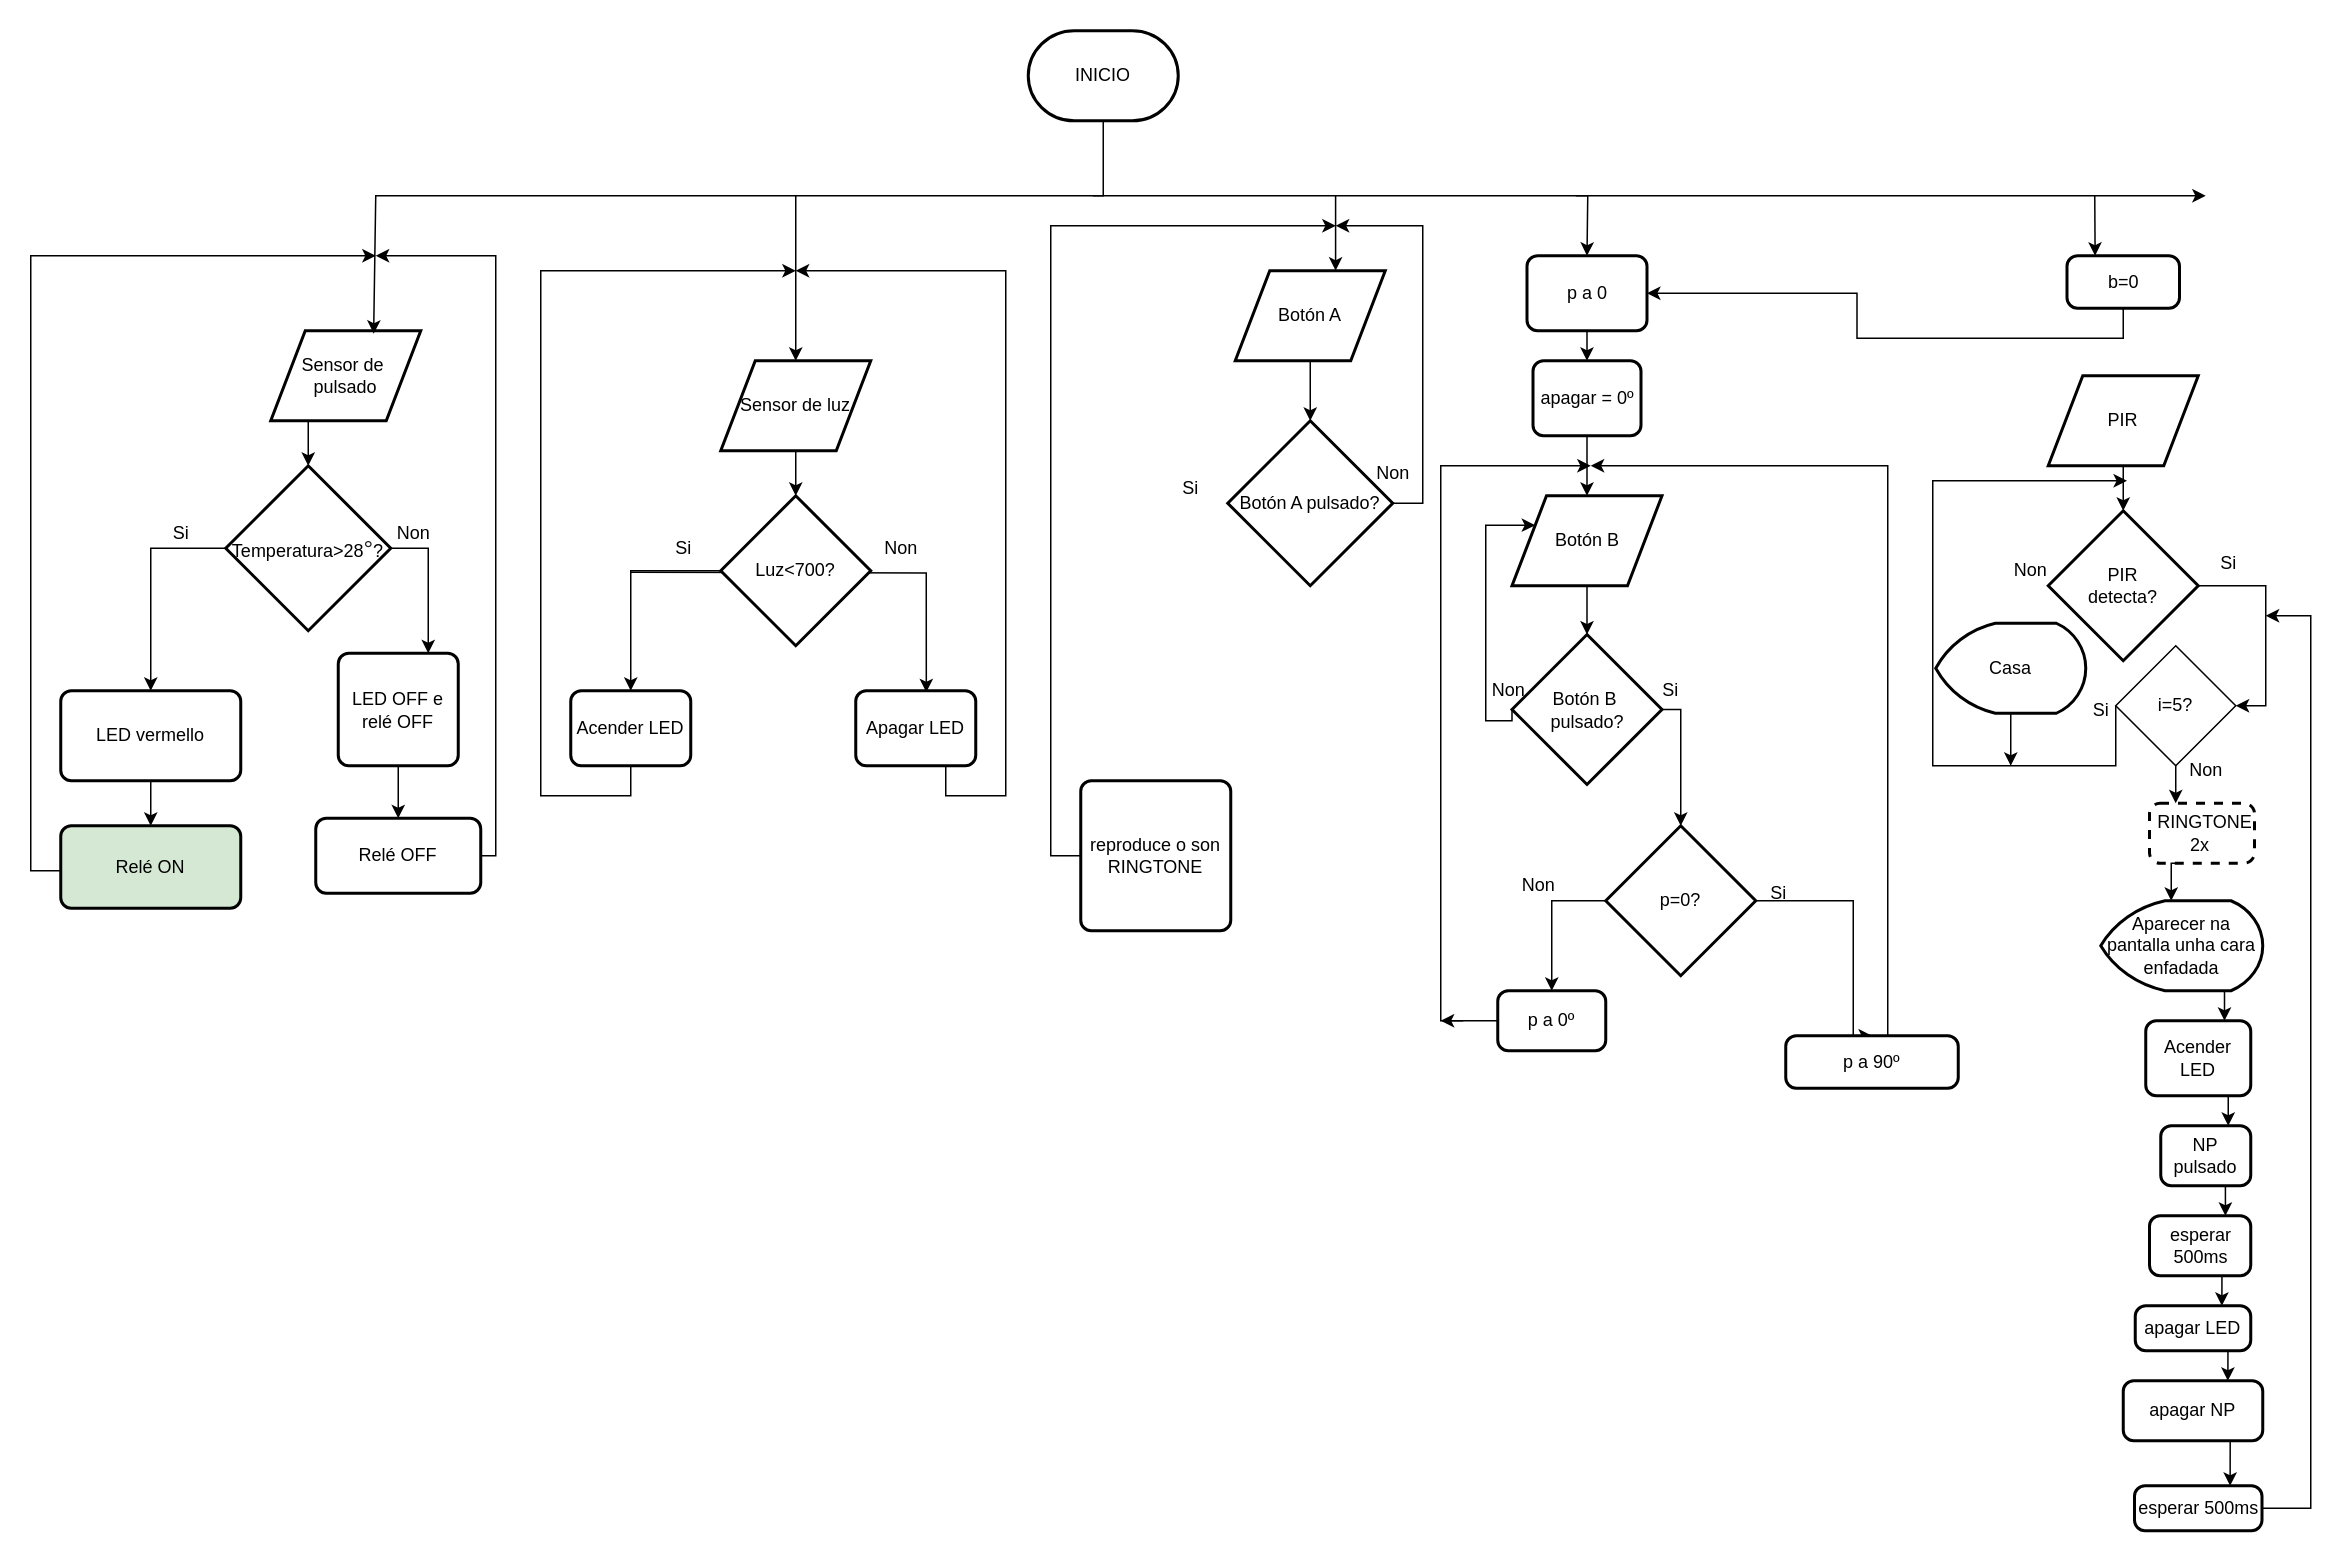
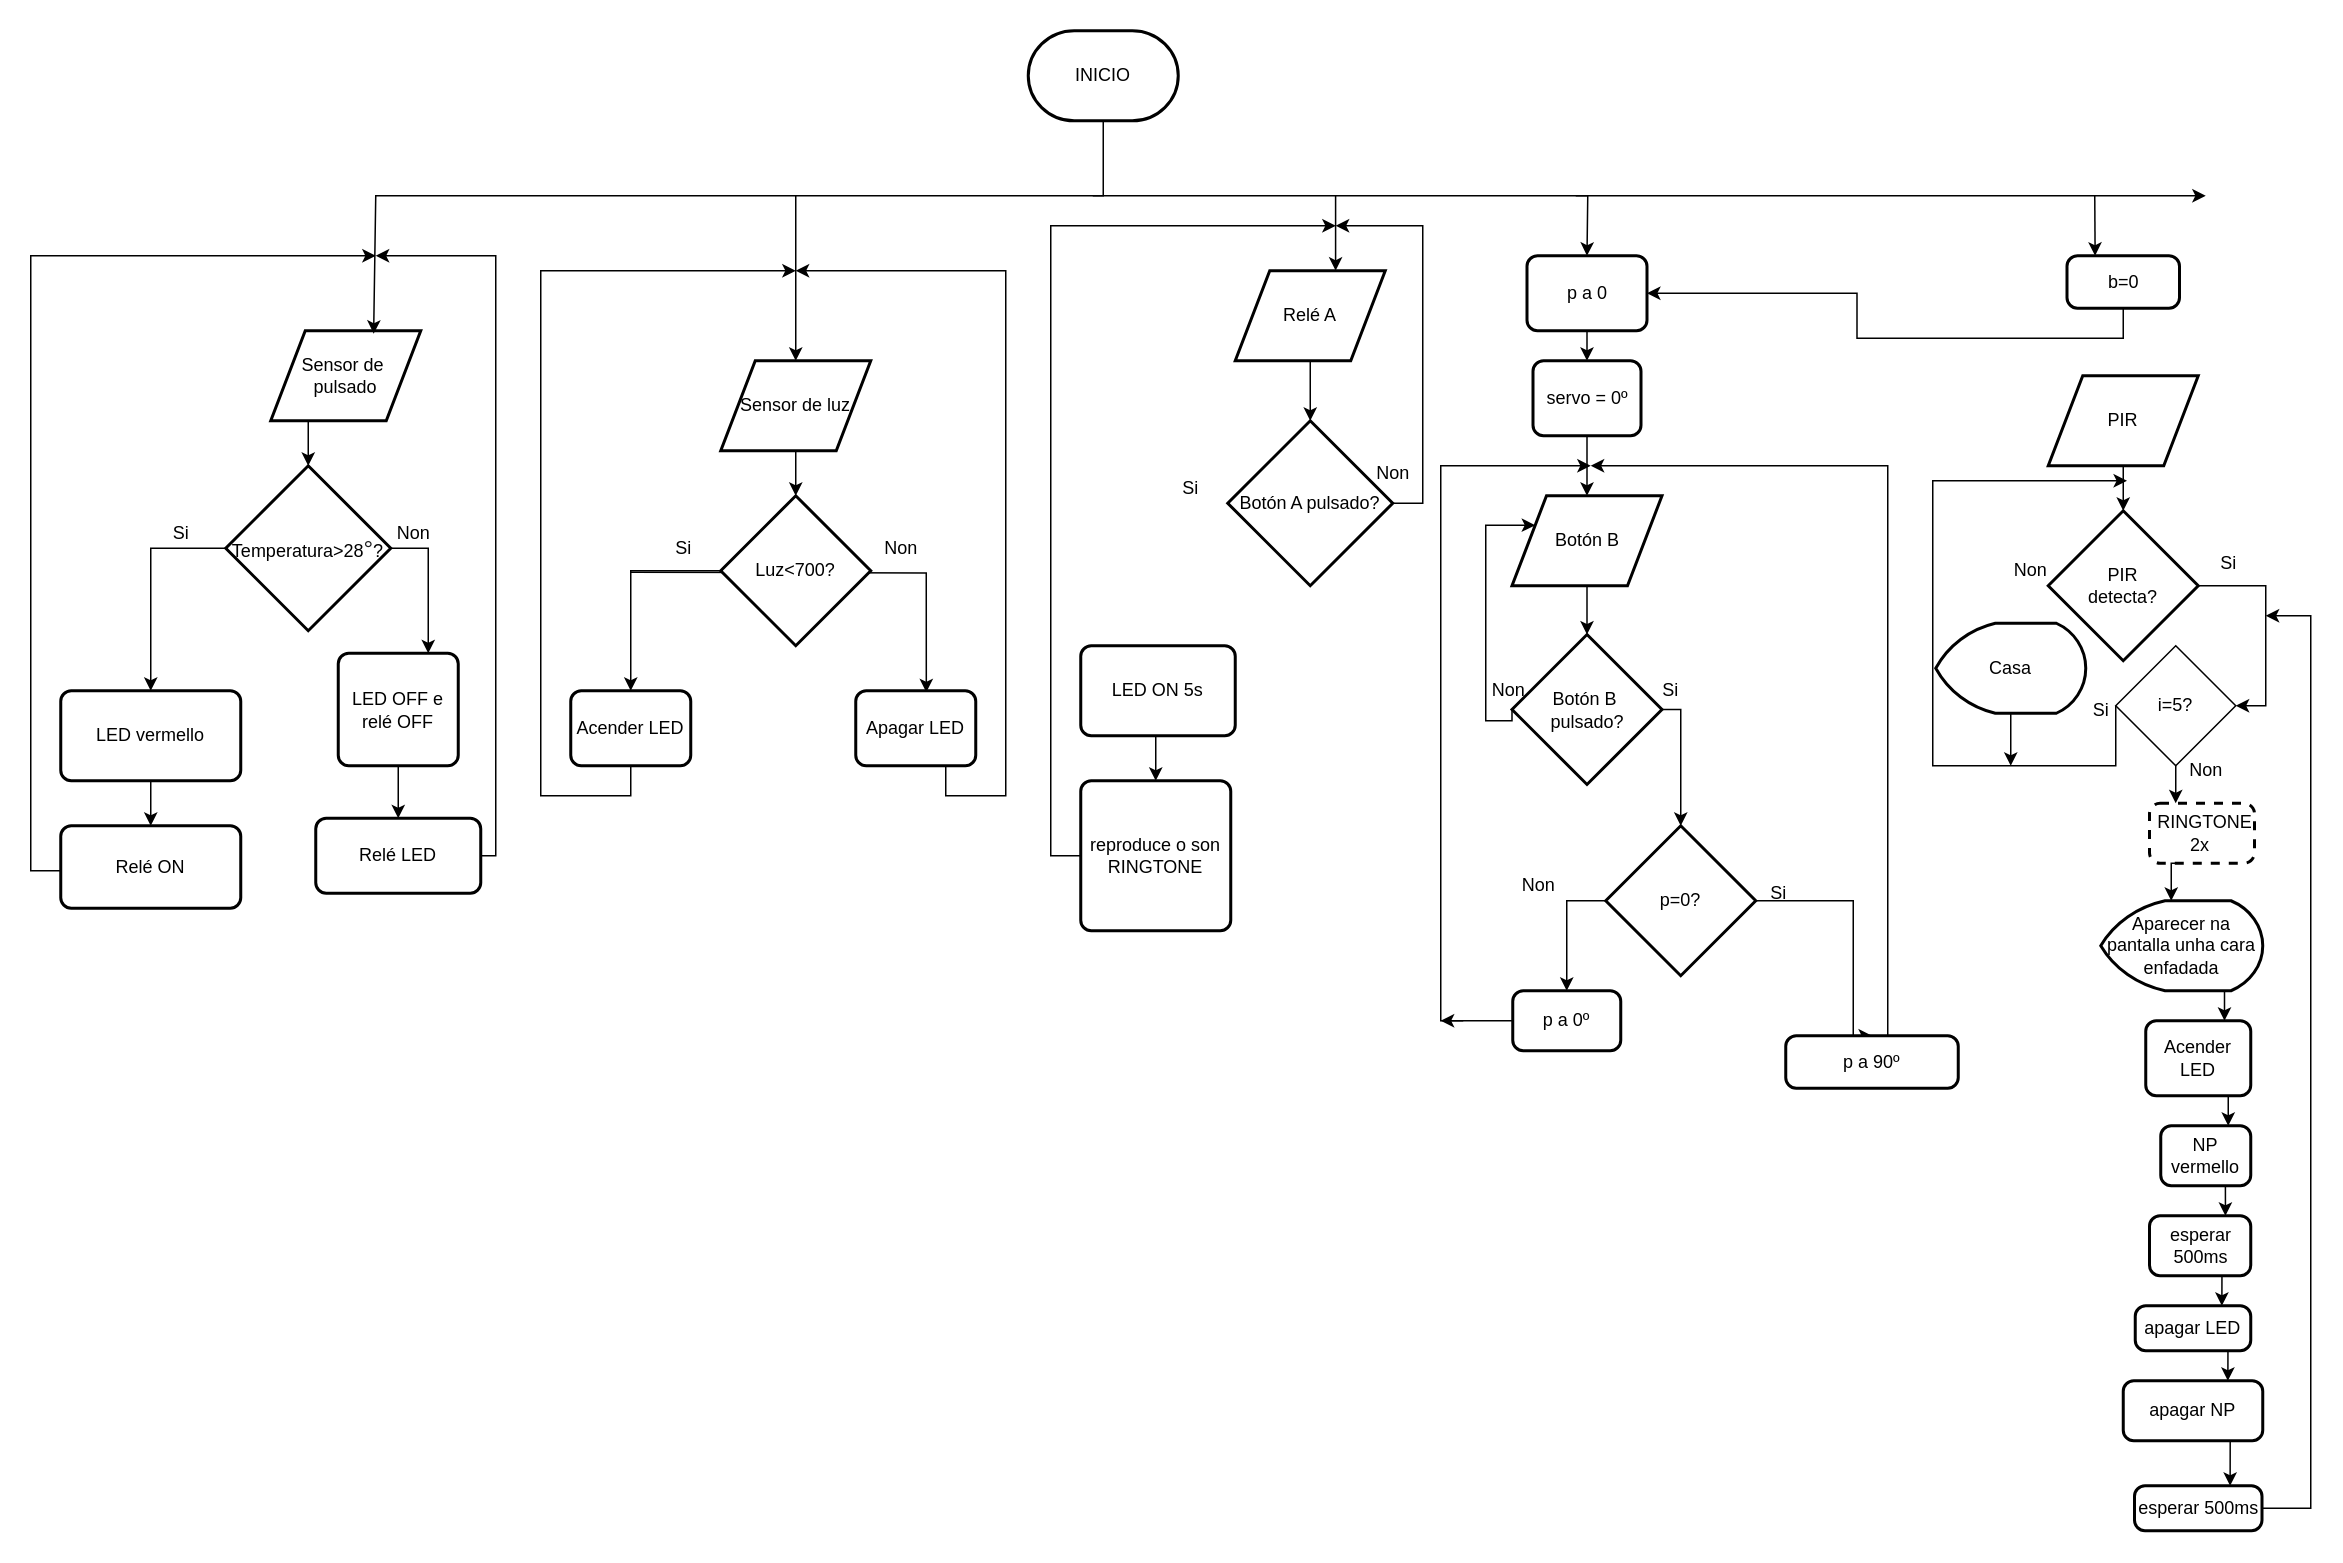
node "Botón A": label "Botón A" -> "Relé A"
node "apagar = 0º": label "apagar = 0º" -> "servo = 0º"
node "LED ON 5s": added
edge "LED ON 5s" -> "reproduce o son RINGTONE": added
node "Relé OFF": label "Relé OFF" -> "Relé LED"
node "Relé ON": fillcolor #d5e8d4 -> #ffffff
node "p a 0º": moved (1552, 1021) -> (1567, 1021)
node "NP pulsado": label "NP pulsado" -> "NP vermello"
